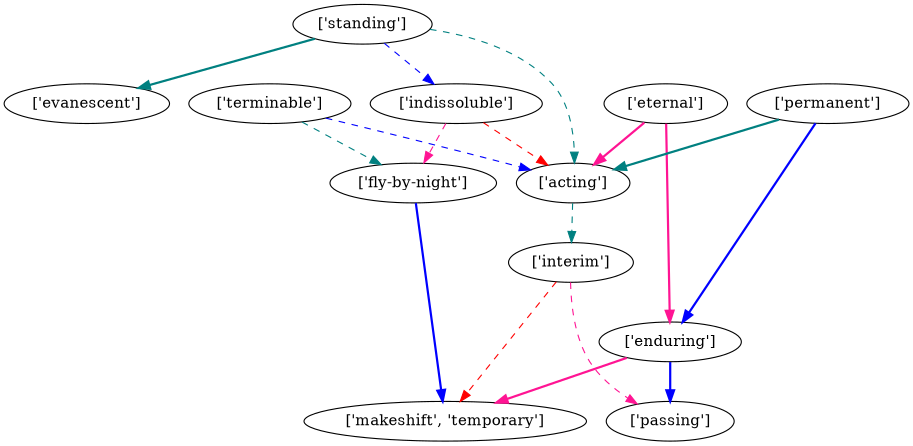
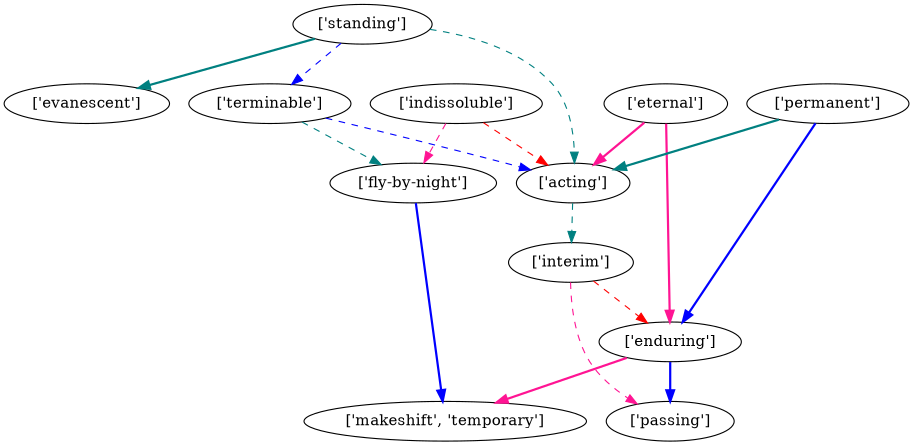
edge "['standing']" -> "['indissoluble']": now "['standing']" -> "['terminable']"
edge "['interim']" -> "['makeshift', 'temporary']": now "['interim']" -> "['enduring']"
